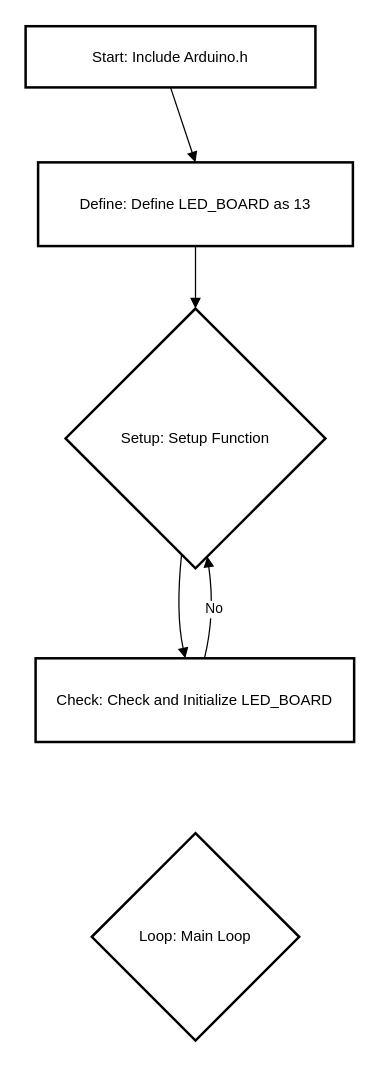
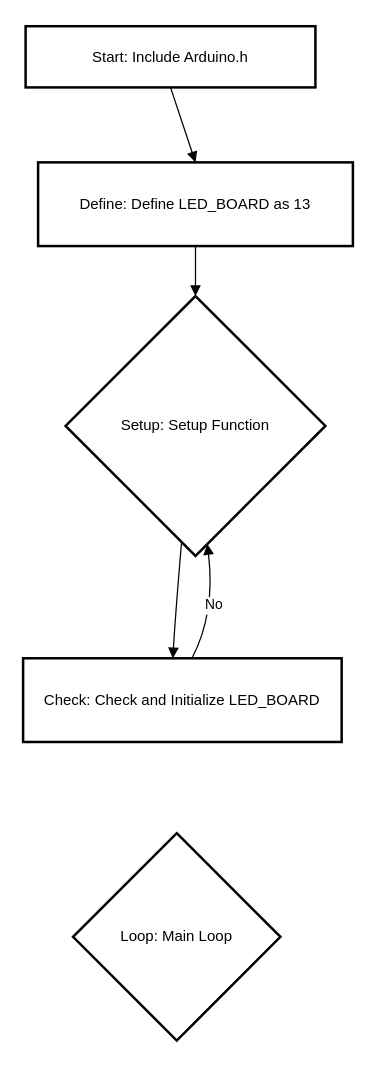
node "Setup: Setup Function": moved (196, 438) -> (196, 426)
node "Check: Check and Initialize LED_BOARD": moved (195, 700) -> (183, 700)
node "Loop: Main Loop": moved (196, 937) -> (177, 937)
